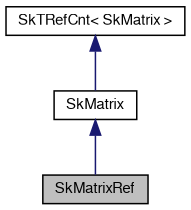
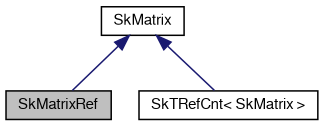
edge "SkMatrix" -> "SkTRefCnt< SkMatrix >": reversed
